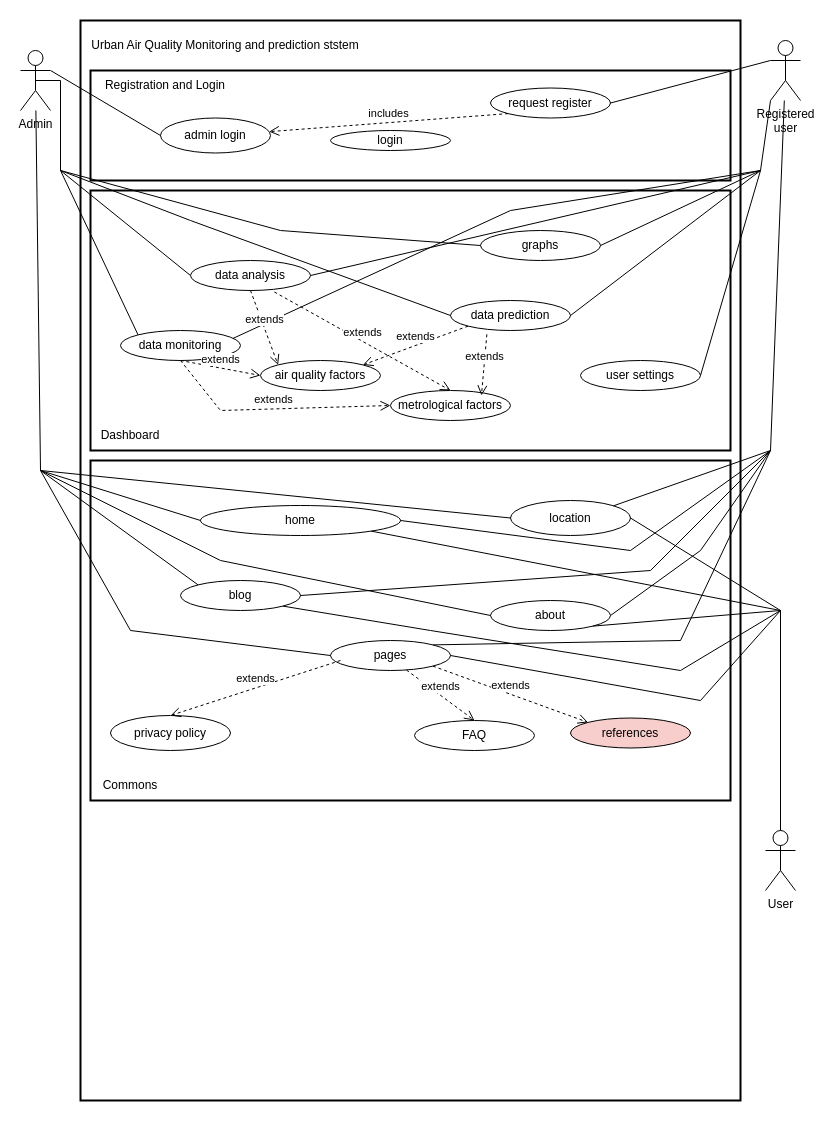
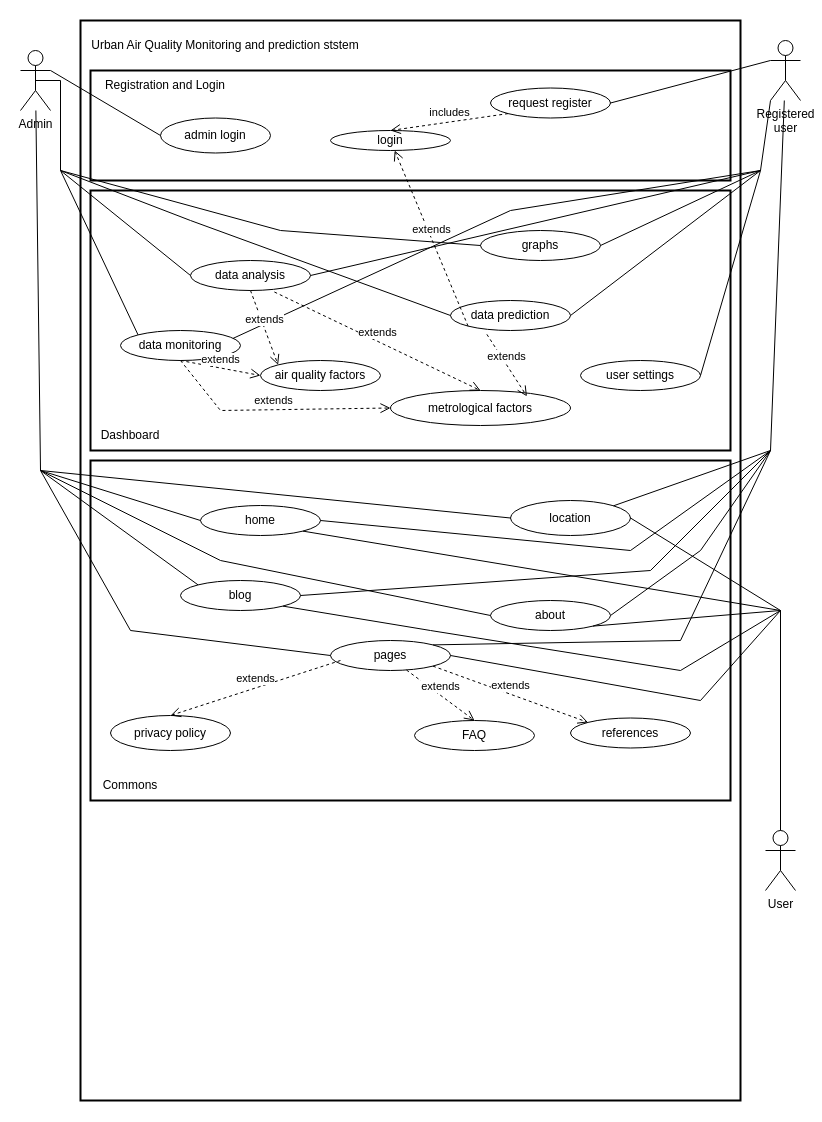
edge "request register" -> "admin login": now "request register" -> "login"
edge "data prediction" -> "air quality factors": now "data prediction" -> "login"
node "metrological factors": size 120x30 -> 180x35
node "home": size 200x30 -> 120x30
node "references": fillcolor #f8cecc -> #ffffff
